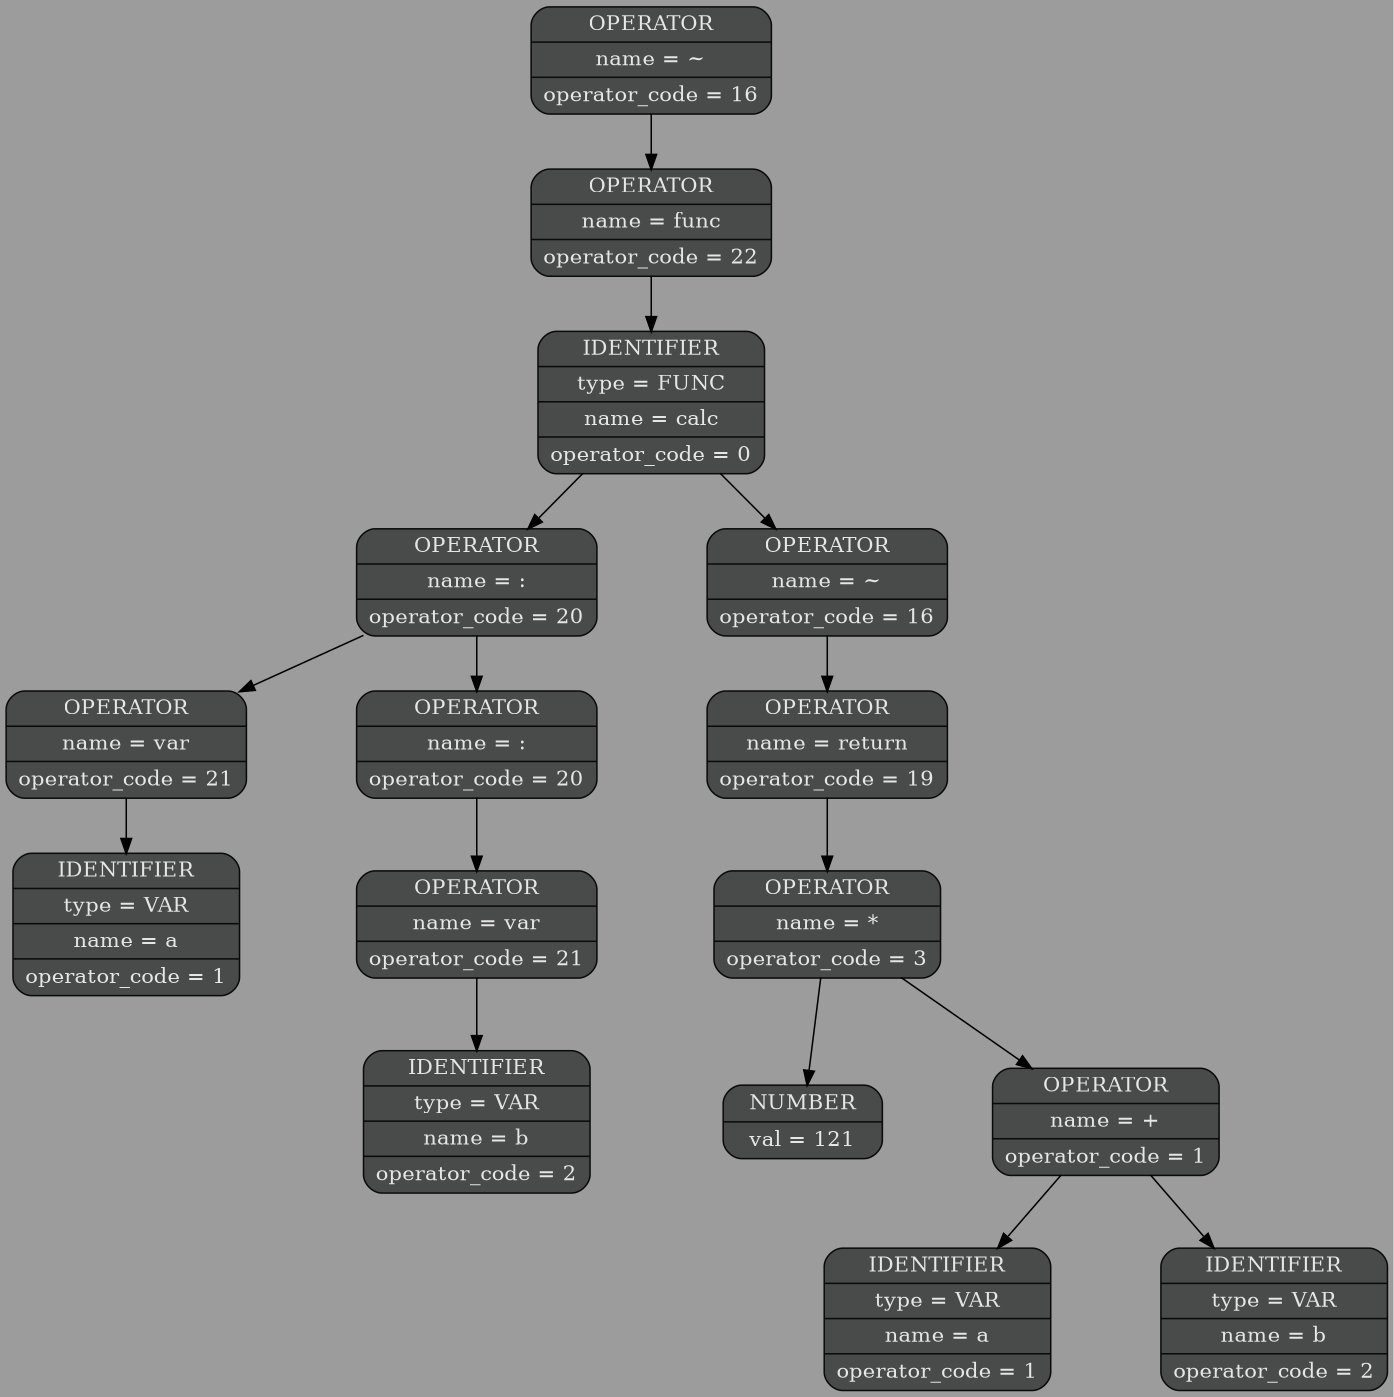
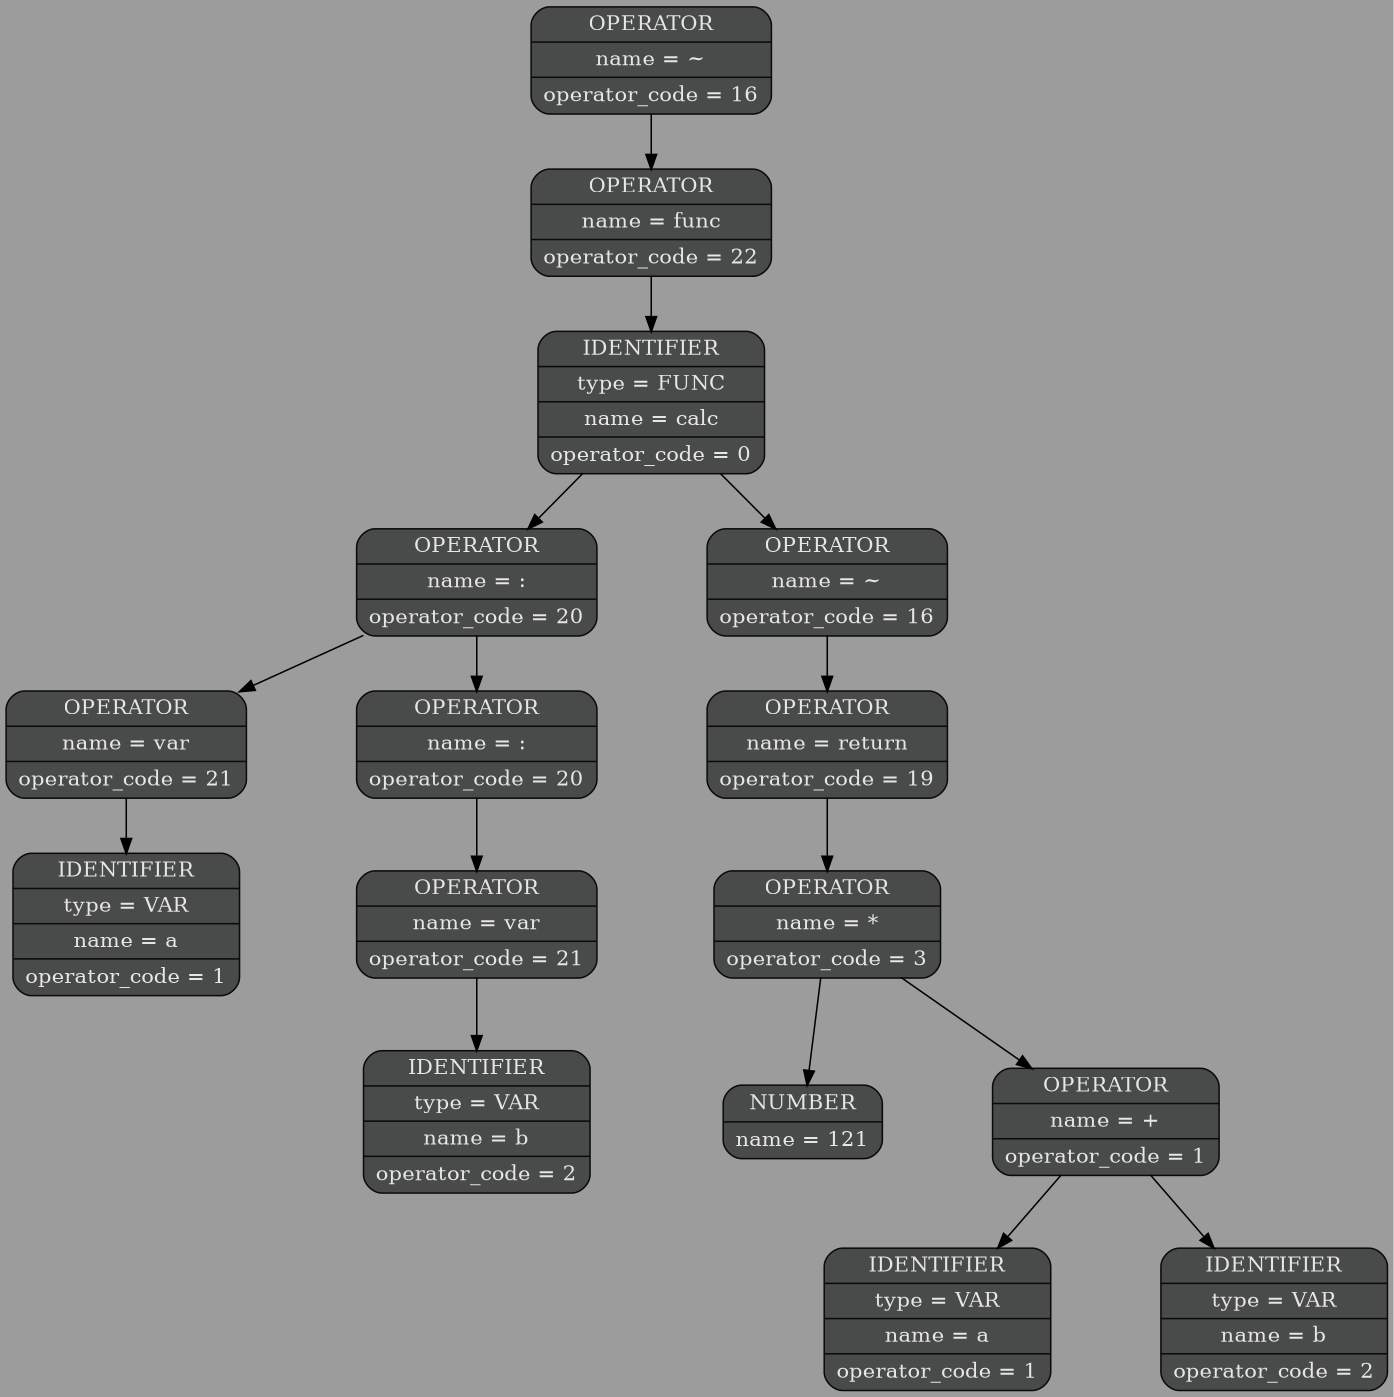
node "NUMBER": text "val = 121" -> "name = 121"
